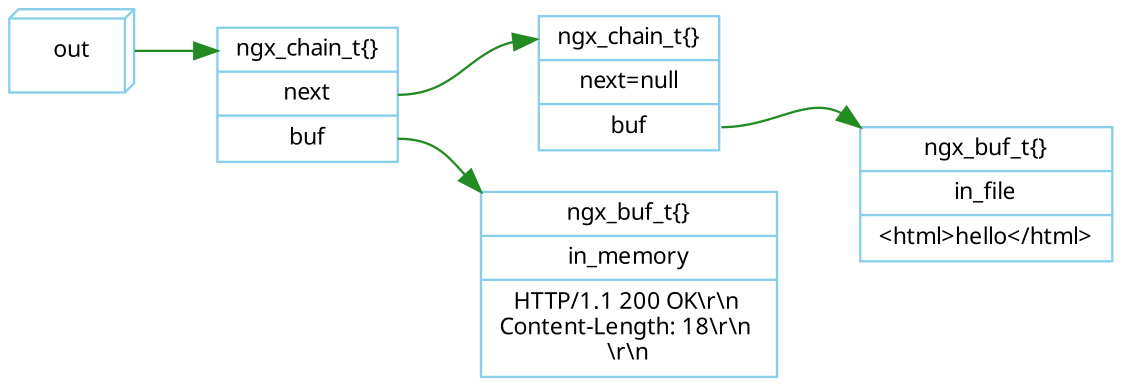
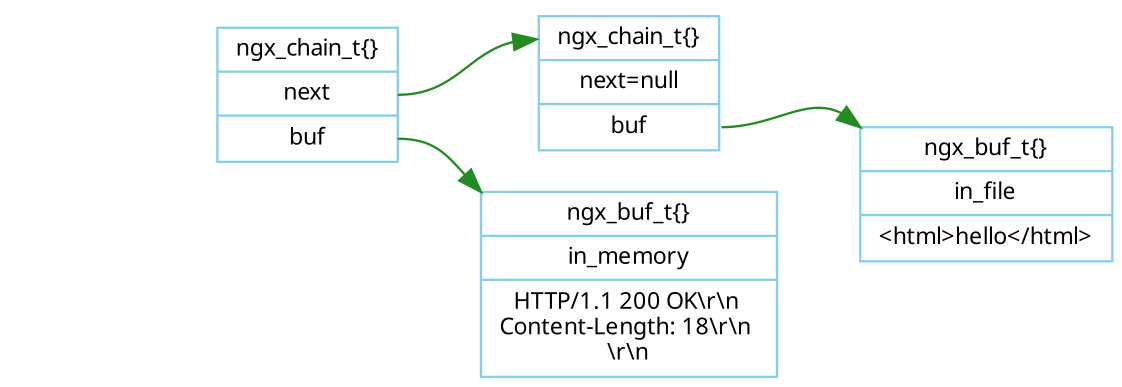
node "out": removed
